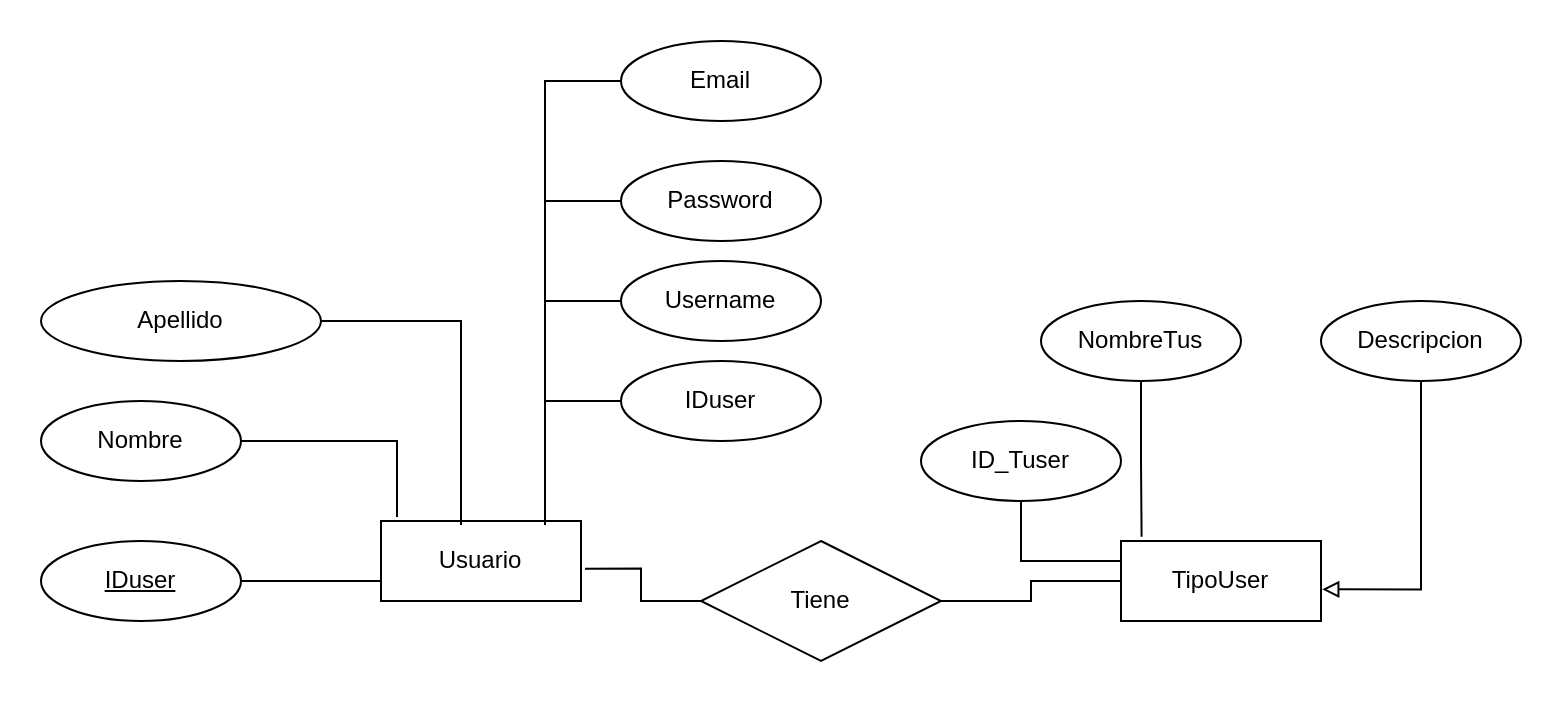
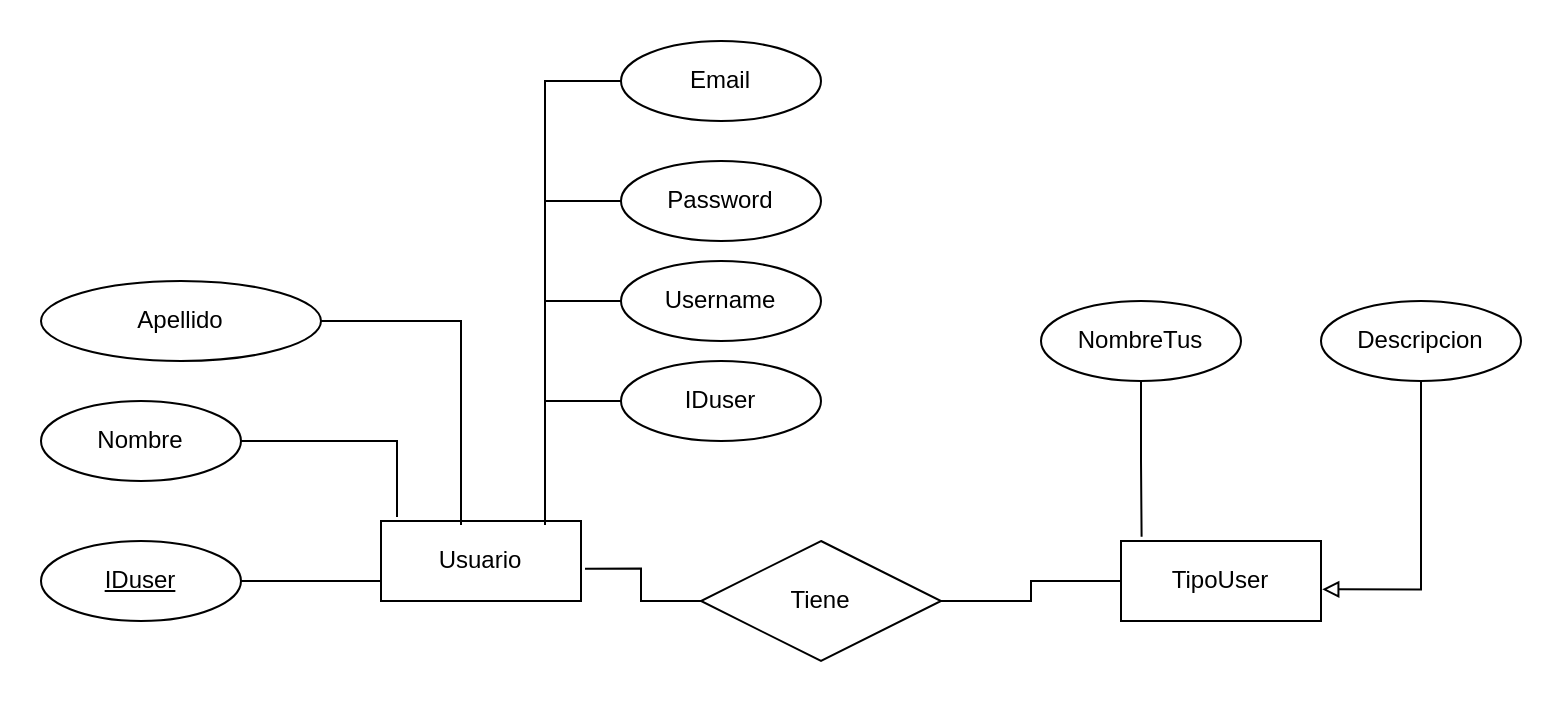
node "ID_Tuser": removed
edge "ID_Tuser" -- "TipoUser": removed
